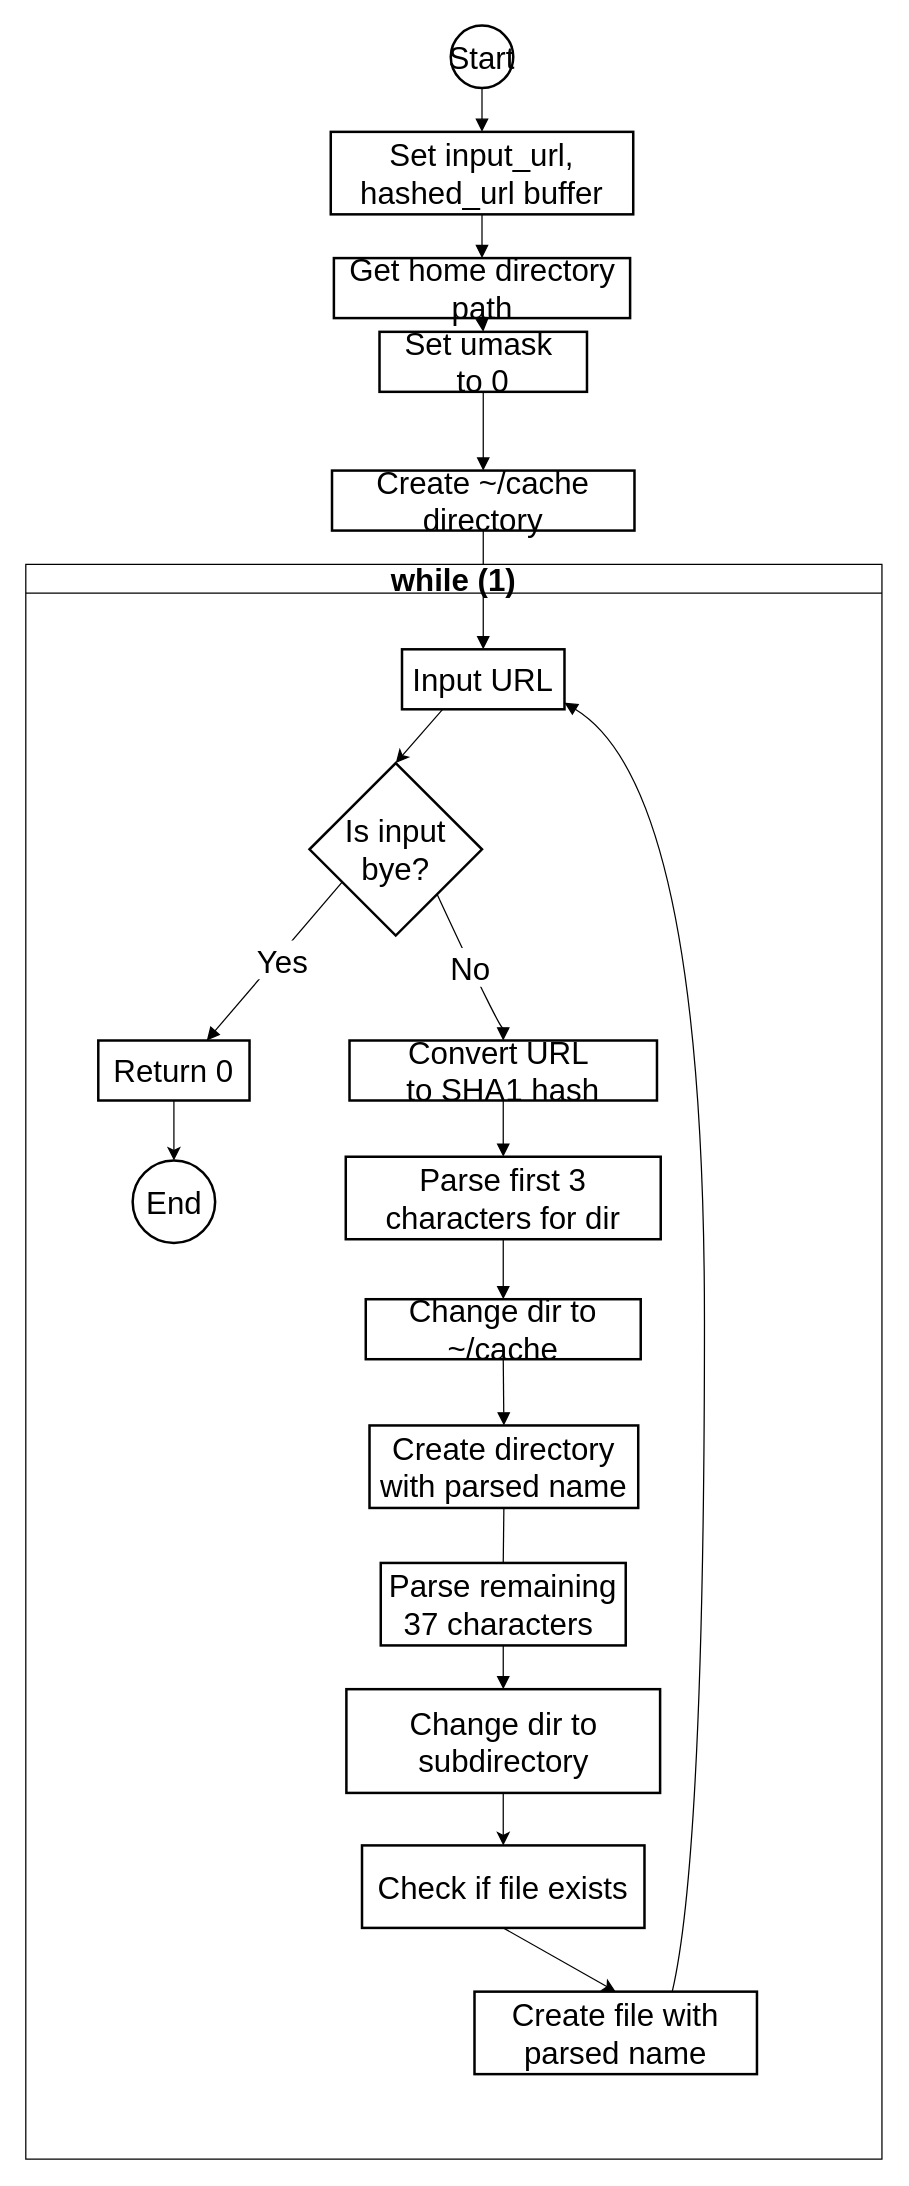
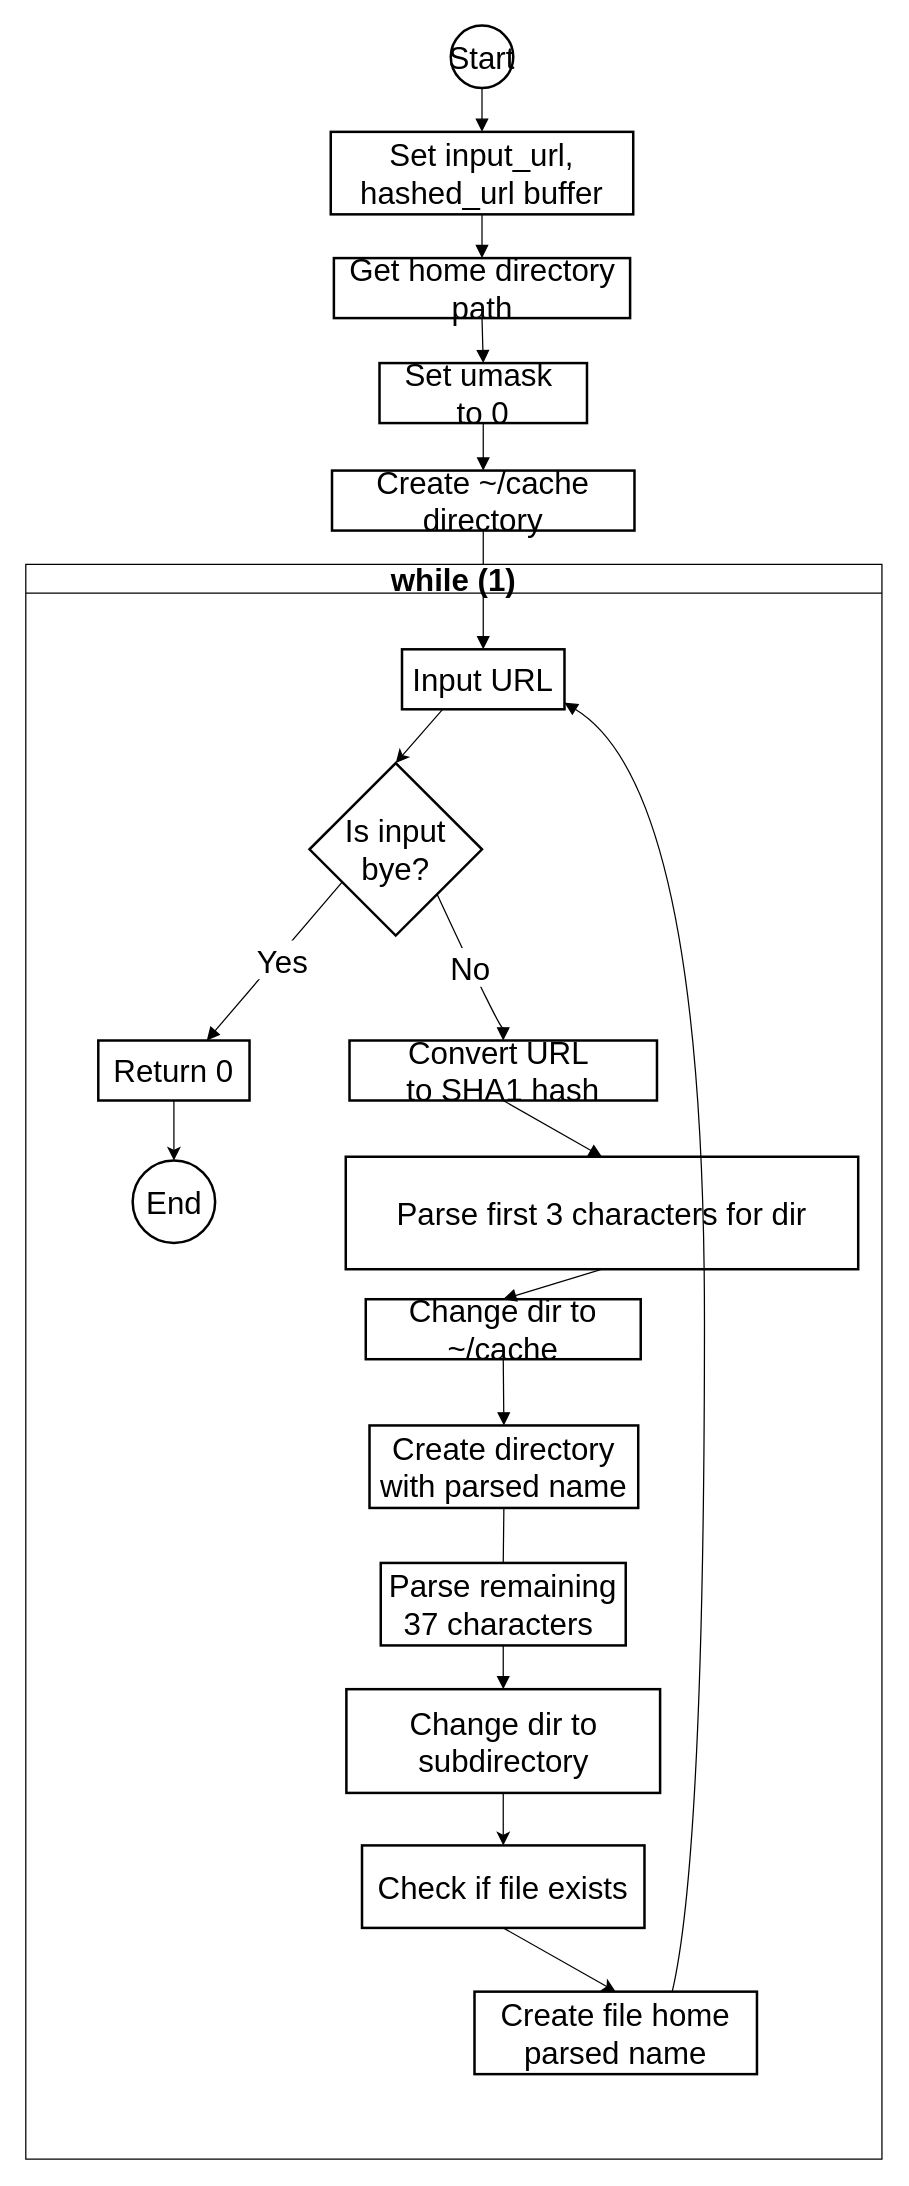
node "Set umask to 0": moved (483, 362) -> (483, 393)
node "Parse first 3 characters for dir": size 315x83 -> 513x113
node "Create file with parsed name": label "Create file with parsed name" -> "Create file home parsed name"
